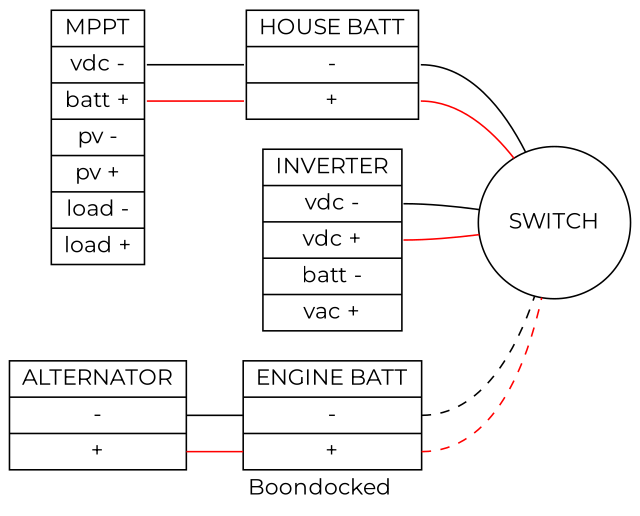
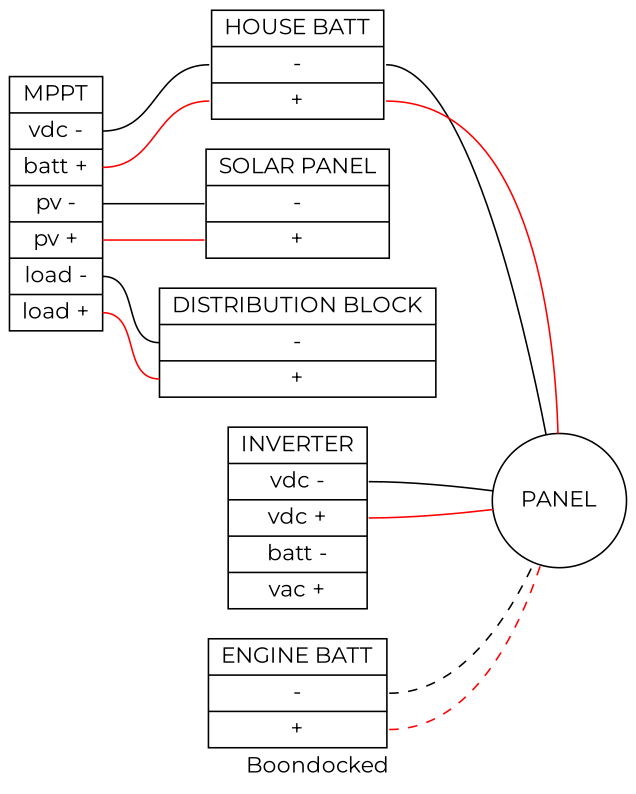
node "SOLAR PANEL": added
node "SWITCH": label "SWITCH" -> "PANEL"
node "DISTRIBUTION BLOCK": added
node "ALTERNATOR": removed
